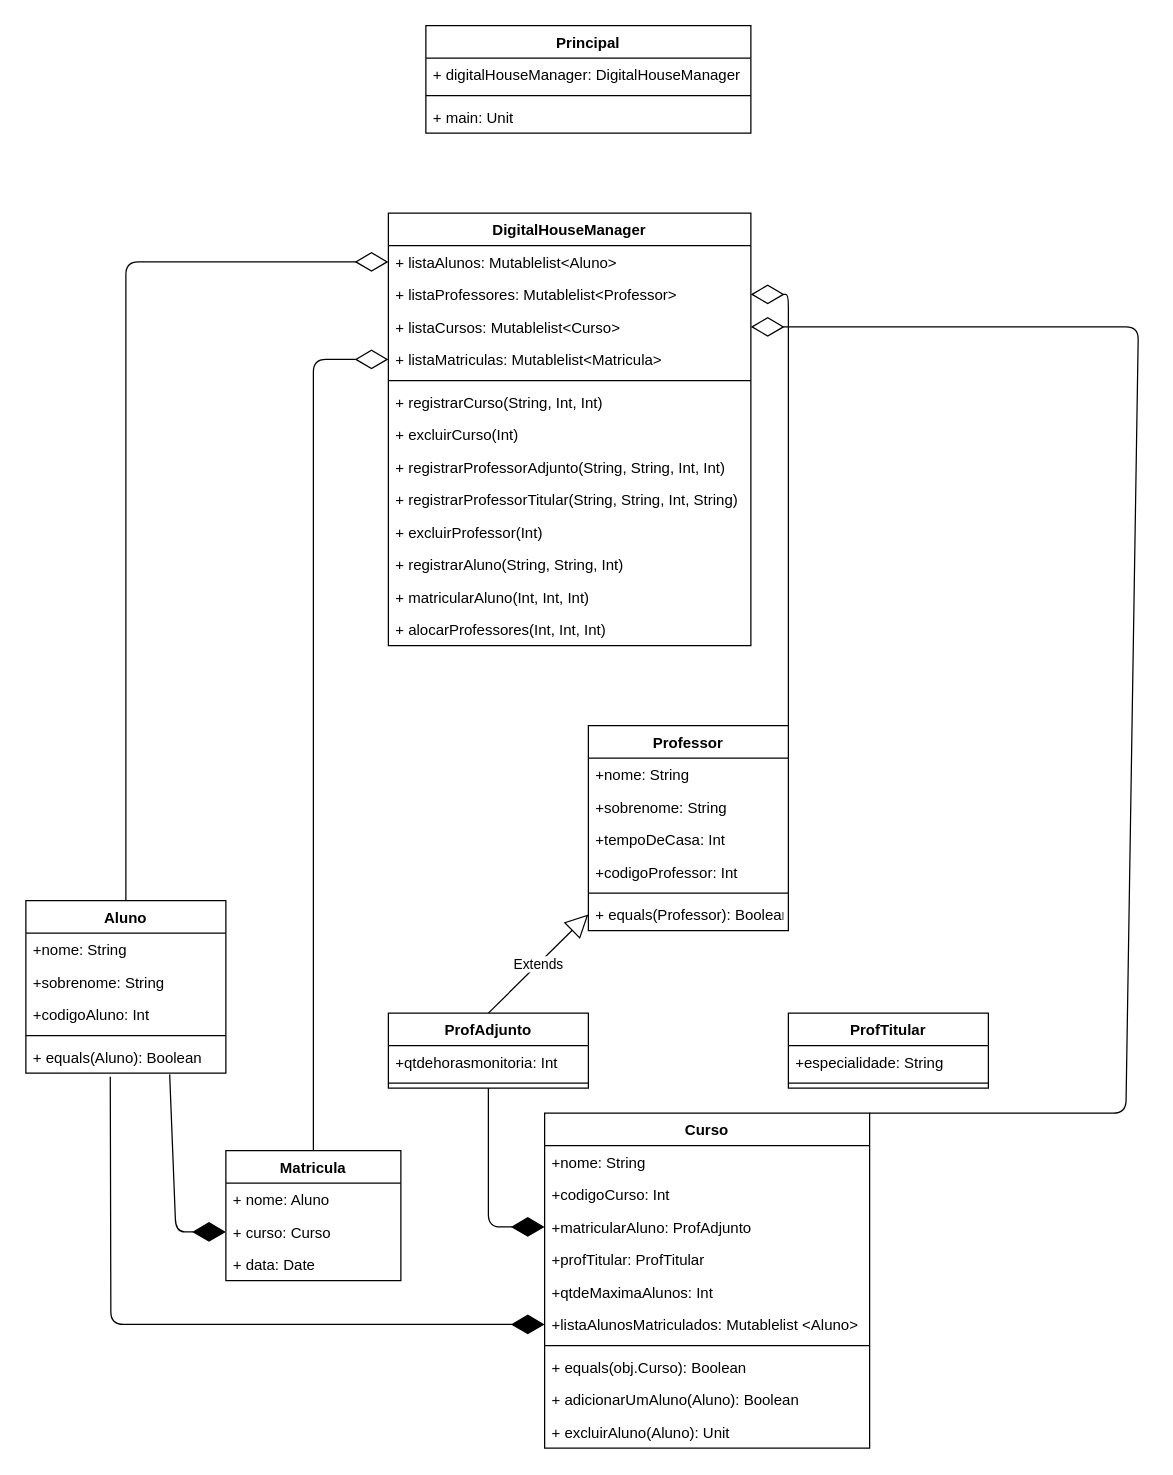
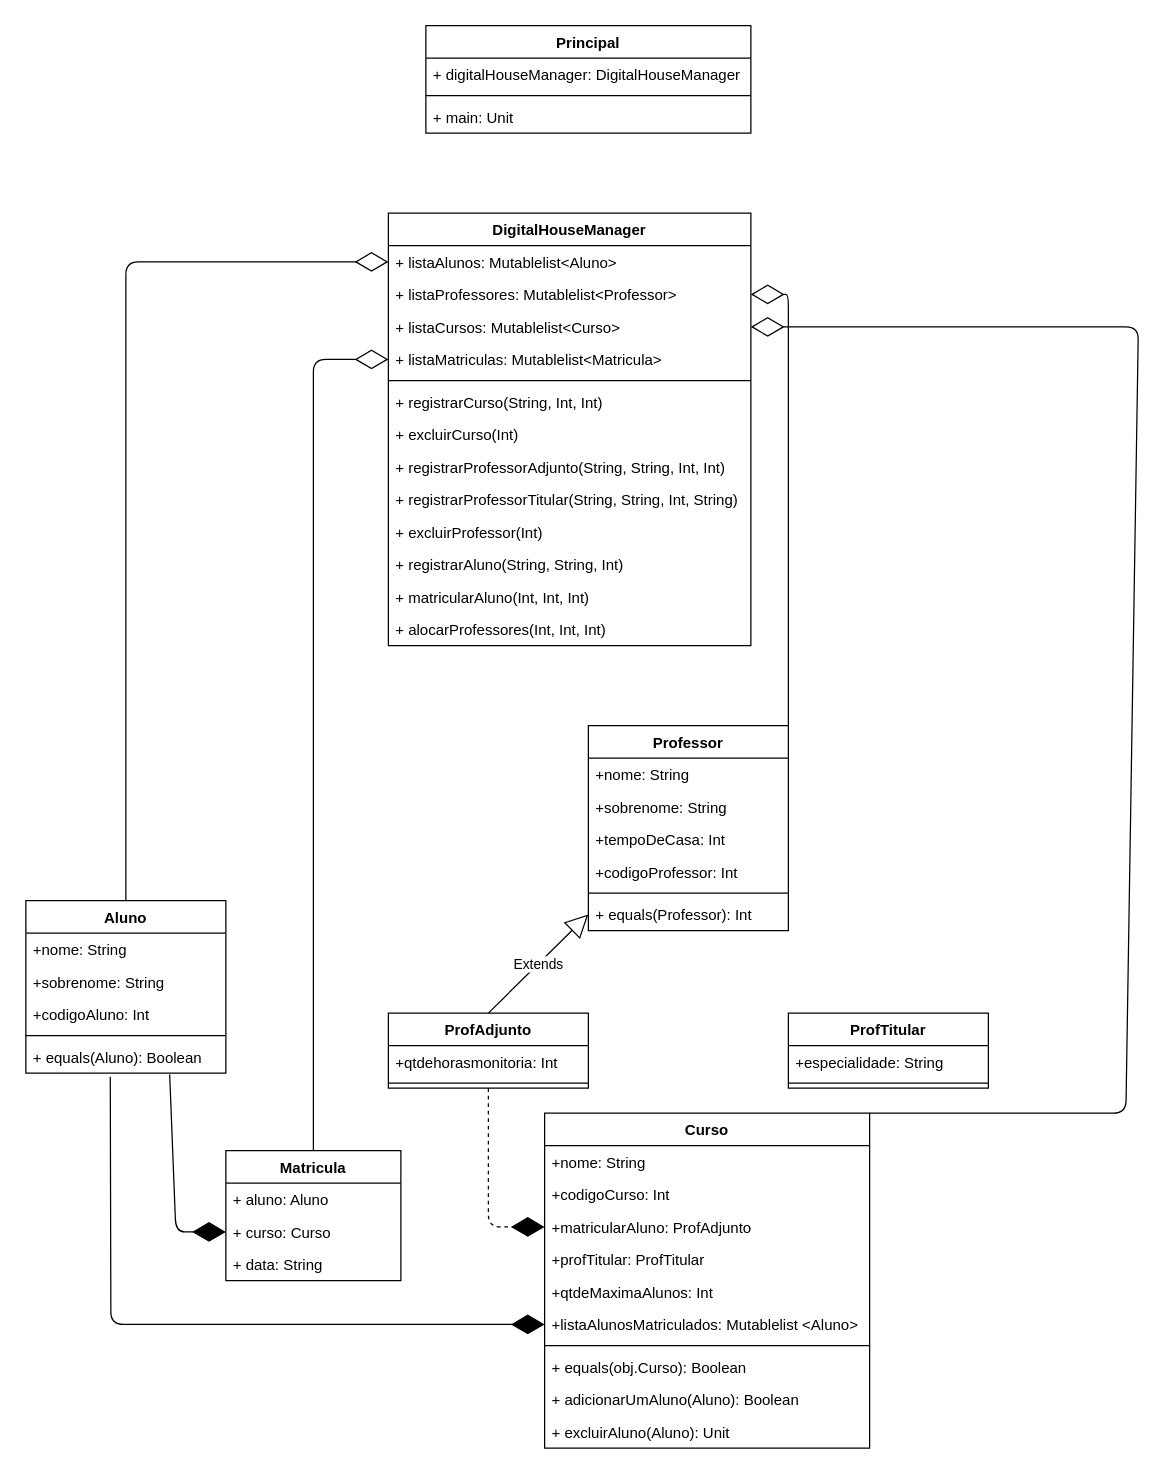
node "+ equals(Professor): Boolean": label "+ equals(Professor): Boolean" -> "+ equals(Professor): Int"
edge "ProfAdjunto" -> "+matricularAluno: ProfAdjunto": style solid -> dashed
node "+ nome: Aluno": label "+ nome: Aluno" -> "+ aluno: Aluno"
node "+ data: Date": label "+ data: Date" -> "+ data: String"
